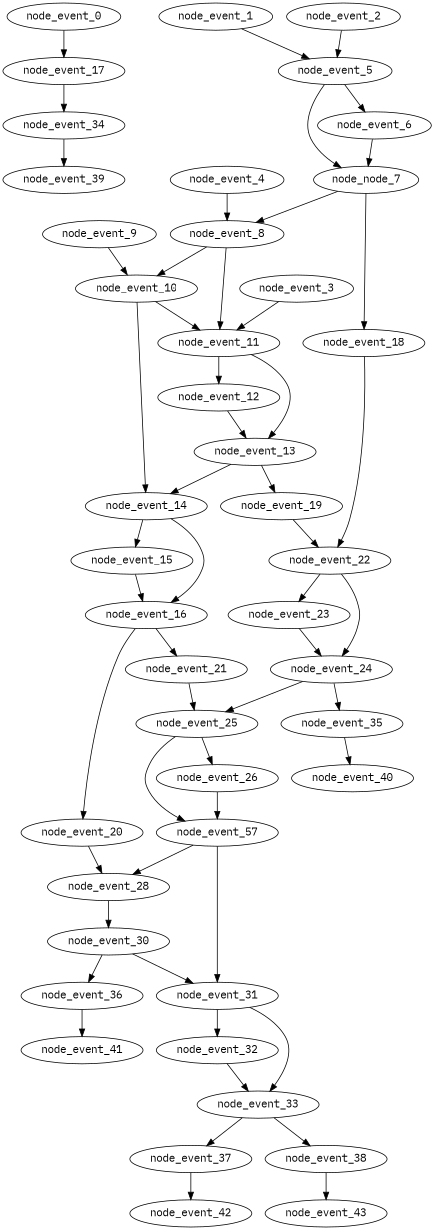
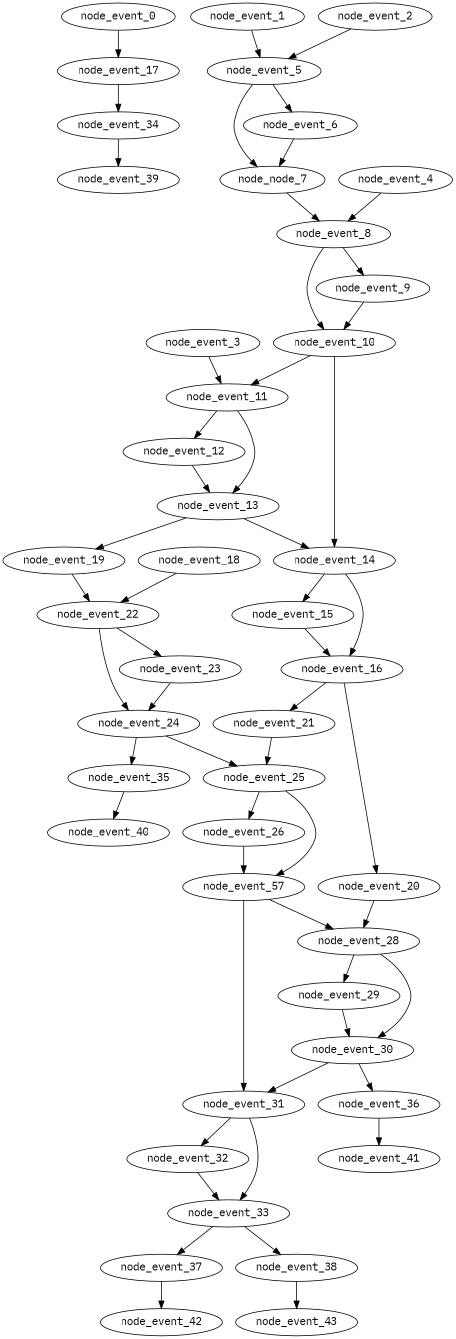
edge "node_node_7" -> "node_event_18": removed
edge "node_event_8" -> "node_event_11": now "node_event_8" -> "node_event_9"
node "node_event_29": added
